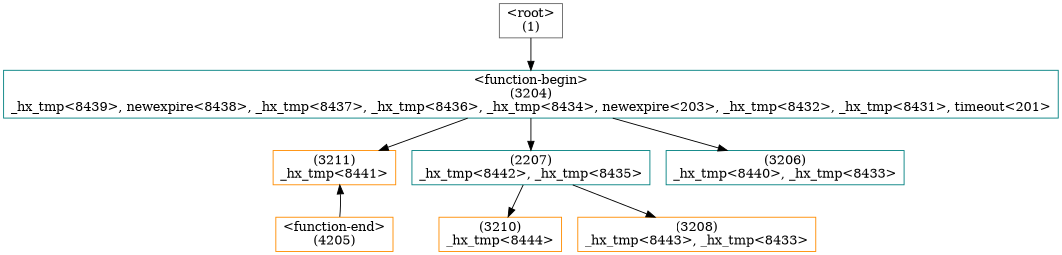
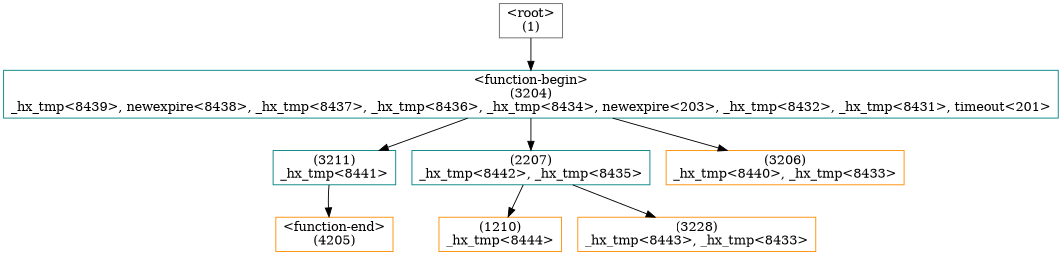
node "(3211) _hx_tmp<8441>": color darkorange -> teal
node "(3206) _hx_tmp<8440>, _hx_tmp<8433>": color teal -> darkorange
edge "<function-end> (4205)" -> "(3211) _hx_tmp<8441>": reversed
node "(3210) _hx_tmp<8444>": label "(3210) _hx_tmp<8444>" -> "(1210) _hx_tmp<8444>"
node "(3208) _hx_tmp<8443>, _hx_tmp<8433>": label "(3208) _hx_tmp<8443>, _hx_tmp<8433>" -> "(3228) _hx_tmp<8443>, _hx_tmp<8433>"
